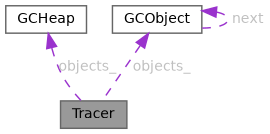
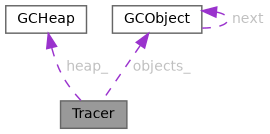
edge "Tracer" -> "GCHeap": label " objects_" -> " heap_"
